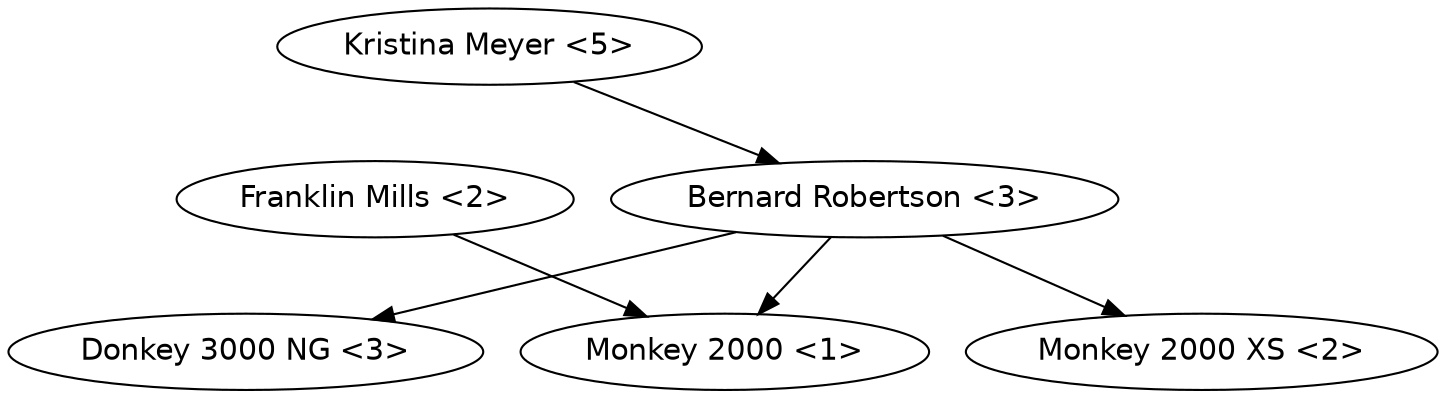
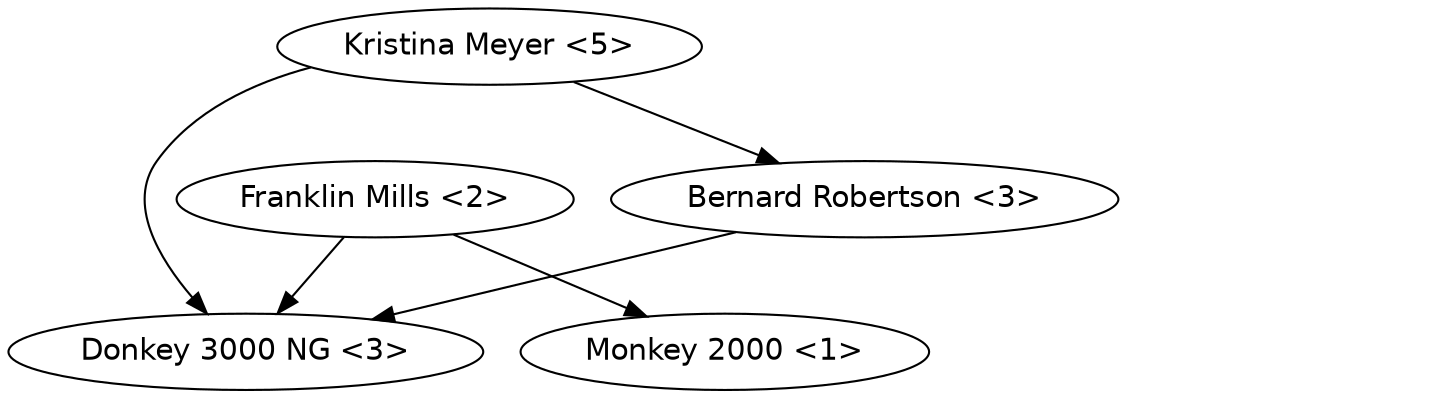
edge "Kristina Meyer <5>" -> "Donkey 3000 NG <3>": added
edge "Franklin Mills <2>" -> "Donkey 3000 NG <3>": added
edge "Bernard Robertson <3>" -> "Monkey 2000 <1>": removed
node "Monkey 2000 XS <2>": removed
